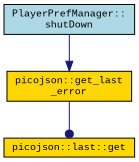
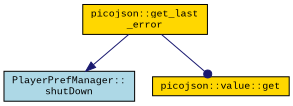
edge "PlayerPrefManager:: shutDown" -> "picojson::get_last _error": reversed
node "picojson::last::get": label "picojson::last::get" -> "picojson::value::get"
